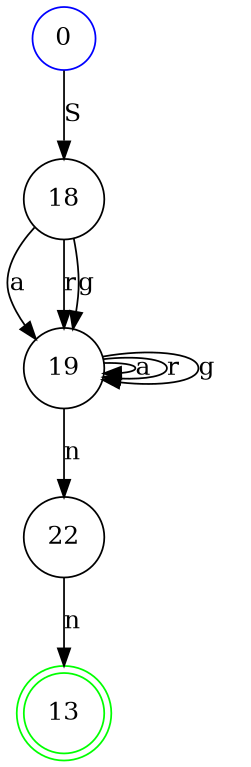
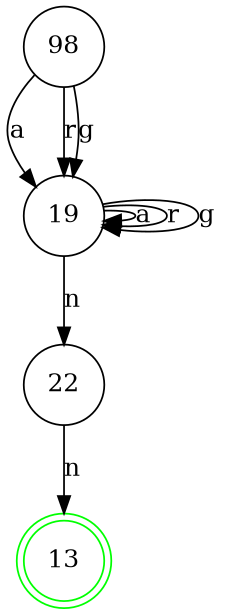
node "0": removed
node "18": label "18" -> "98"
